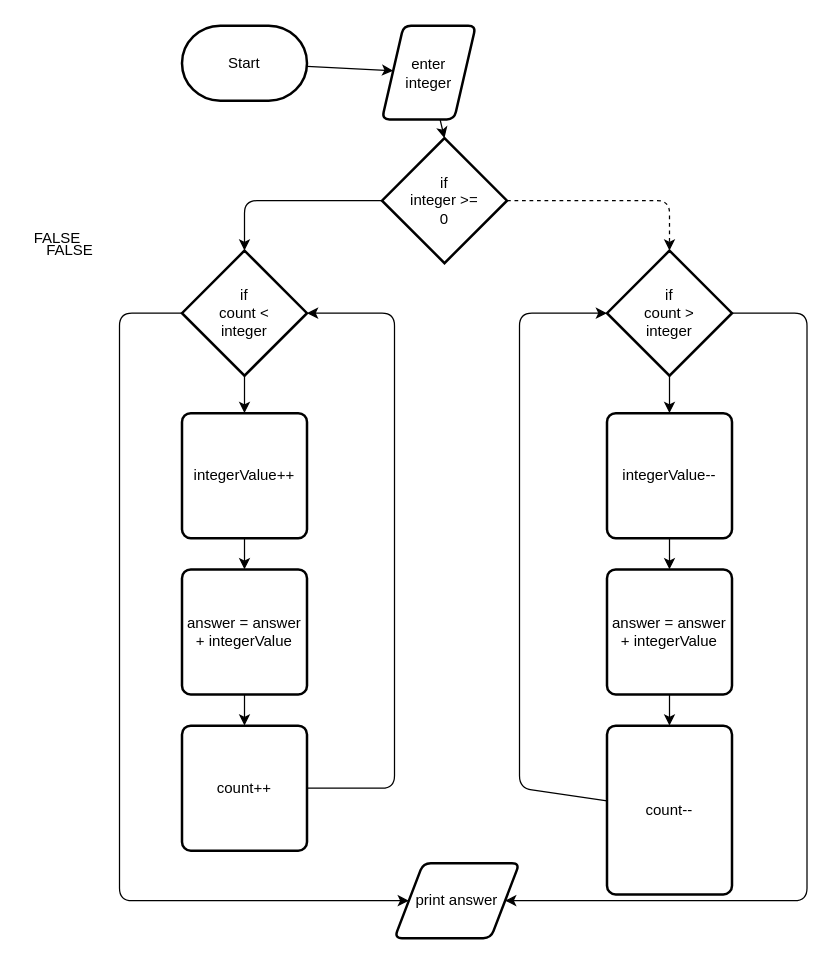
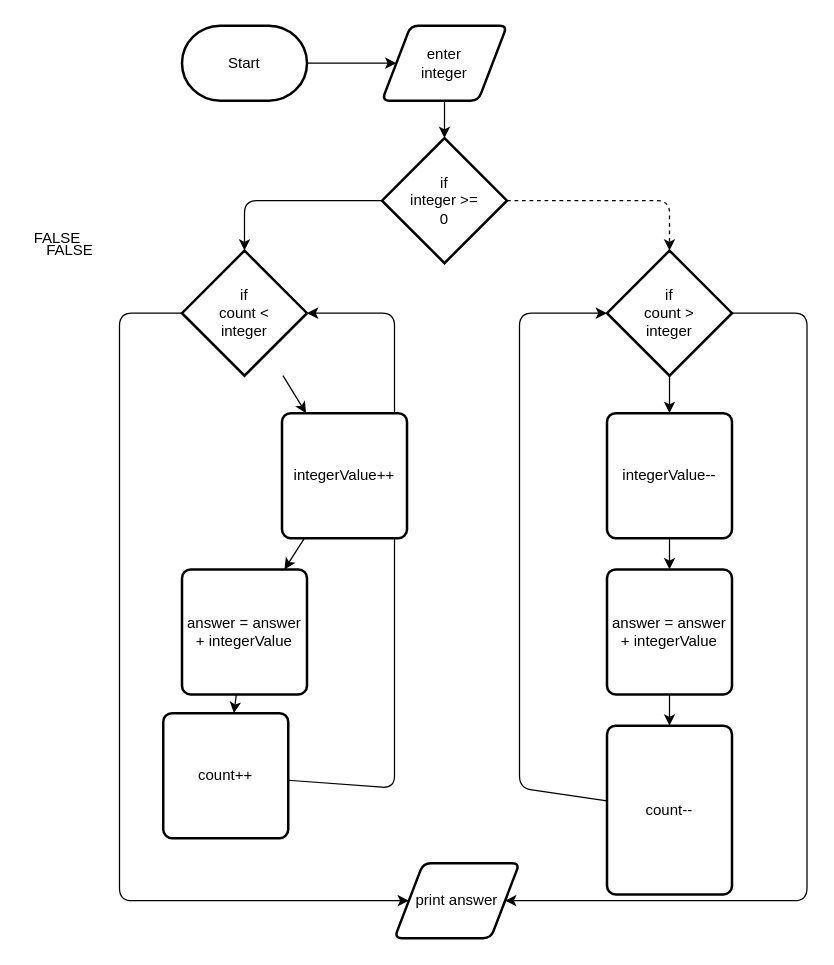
node "enter integer": size 94x94 -> 125x75
node "integerValue++": moved (244, 476) -> (344, 476)
node "count++": moved (244, 788) -> (226, 776)
